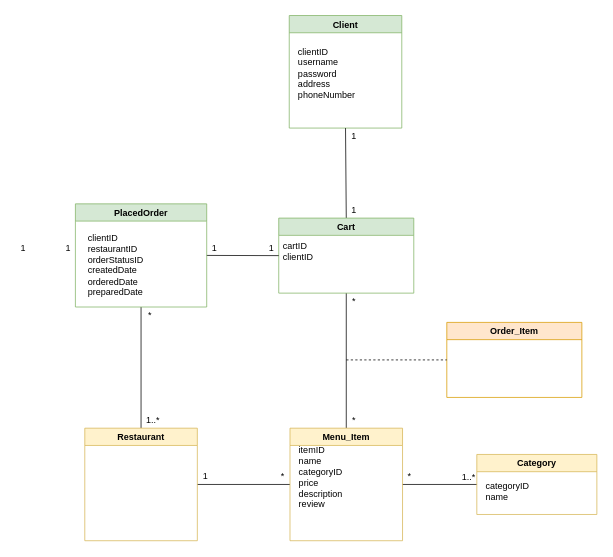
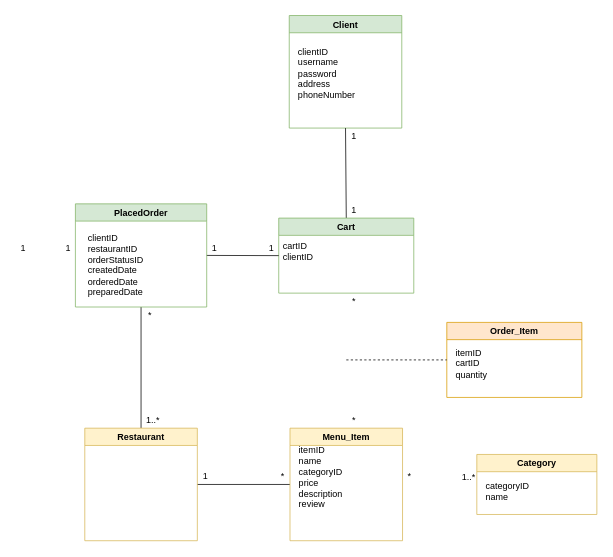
edge "Cart" -- "Menu_Item": removed
node "itemID cartID quantity": added
edge "Menu_Item" -- "Category": removed
